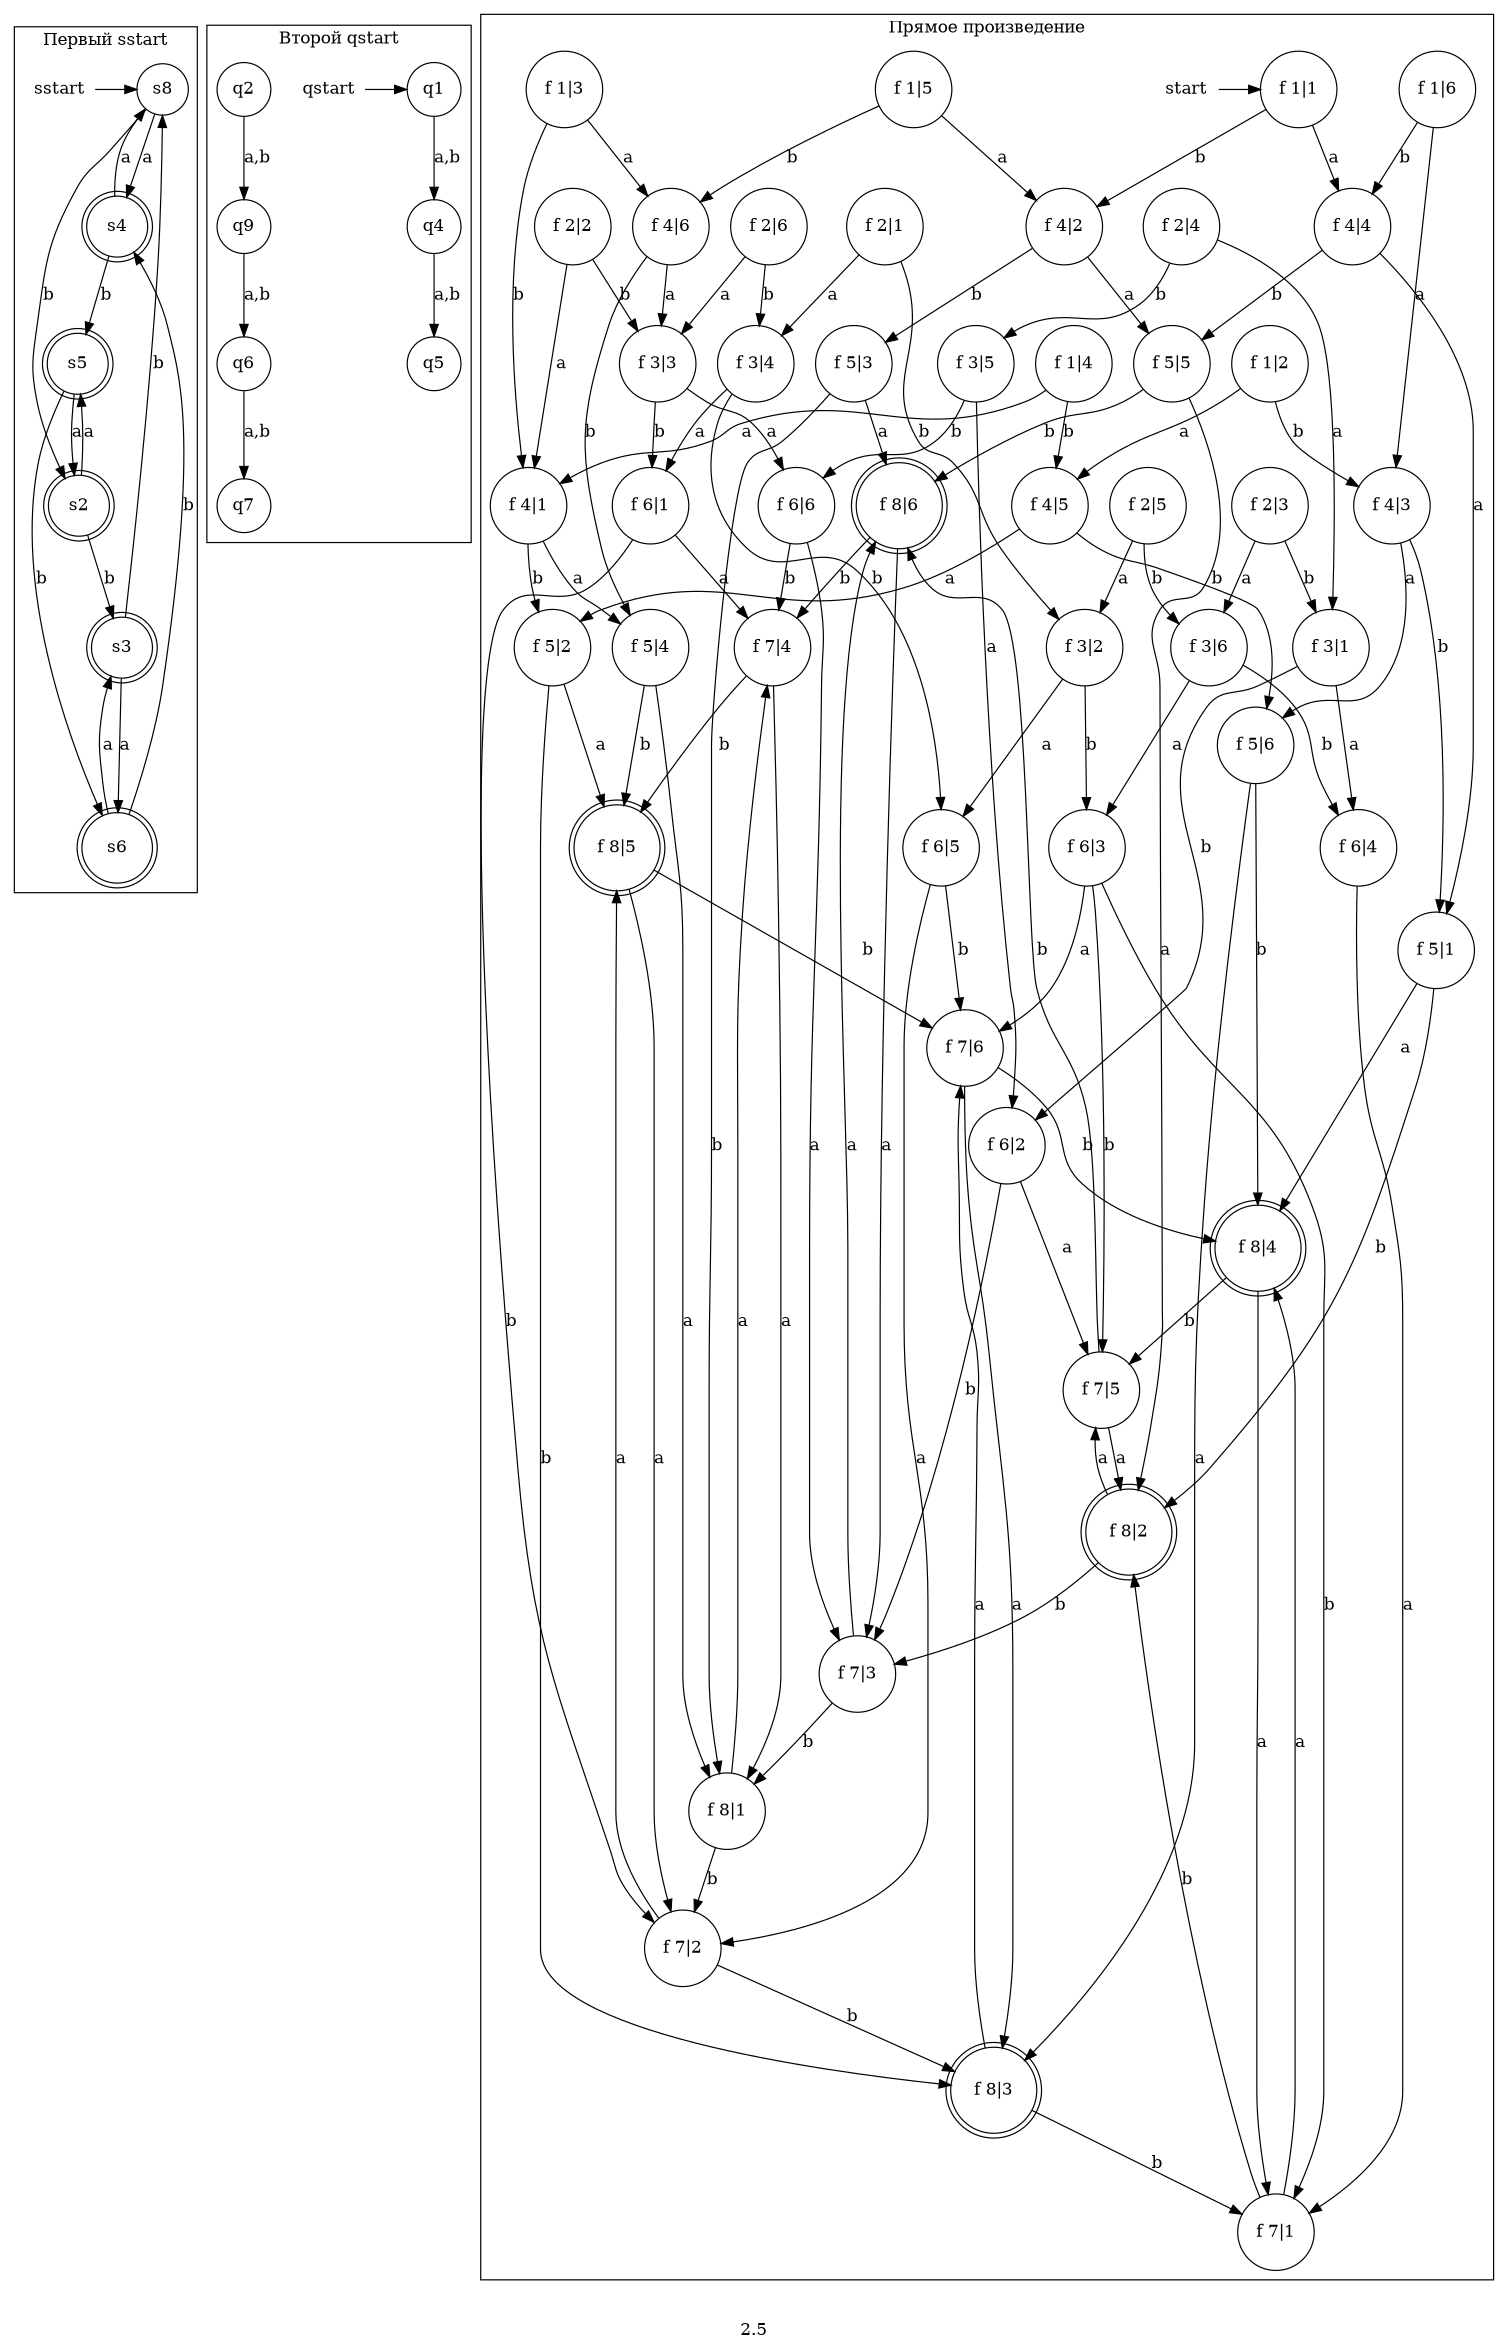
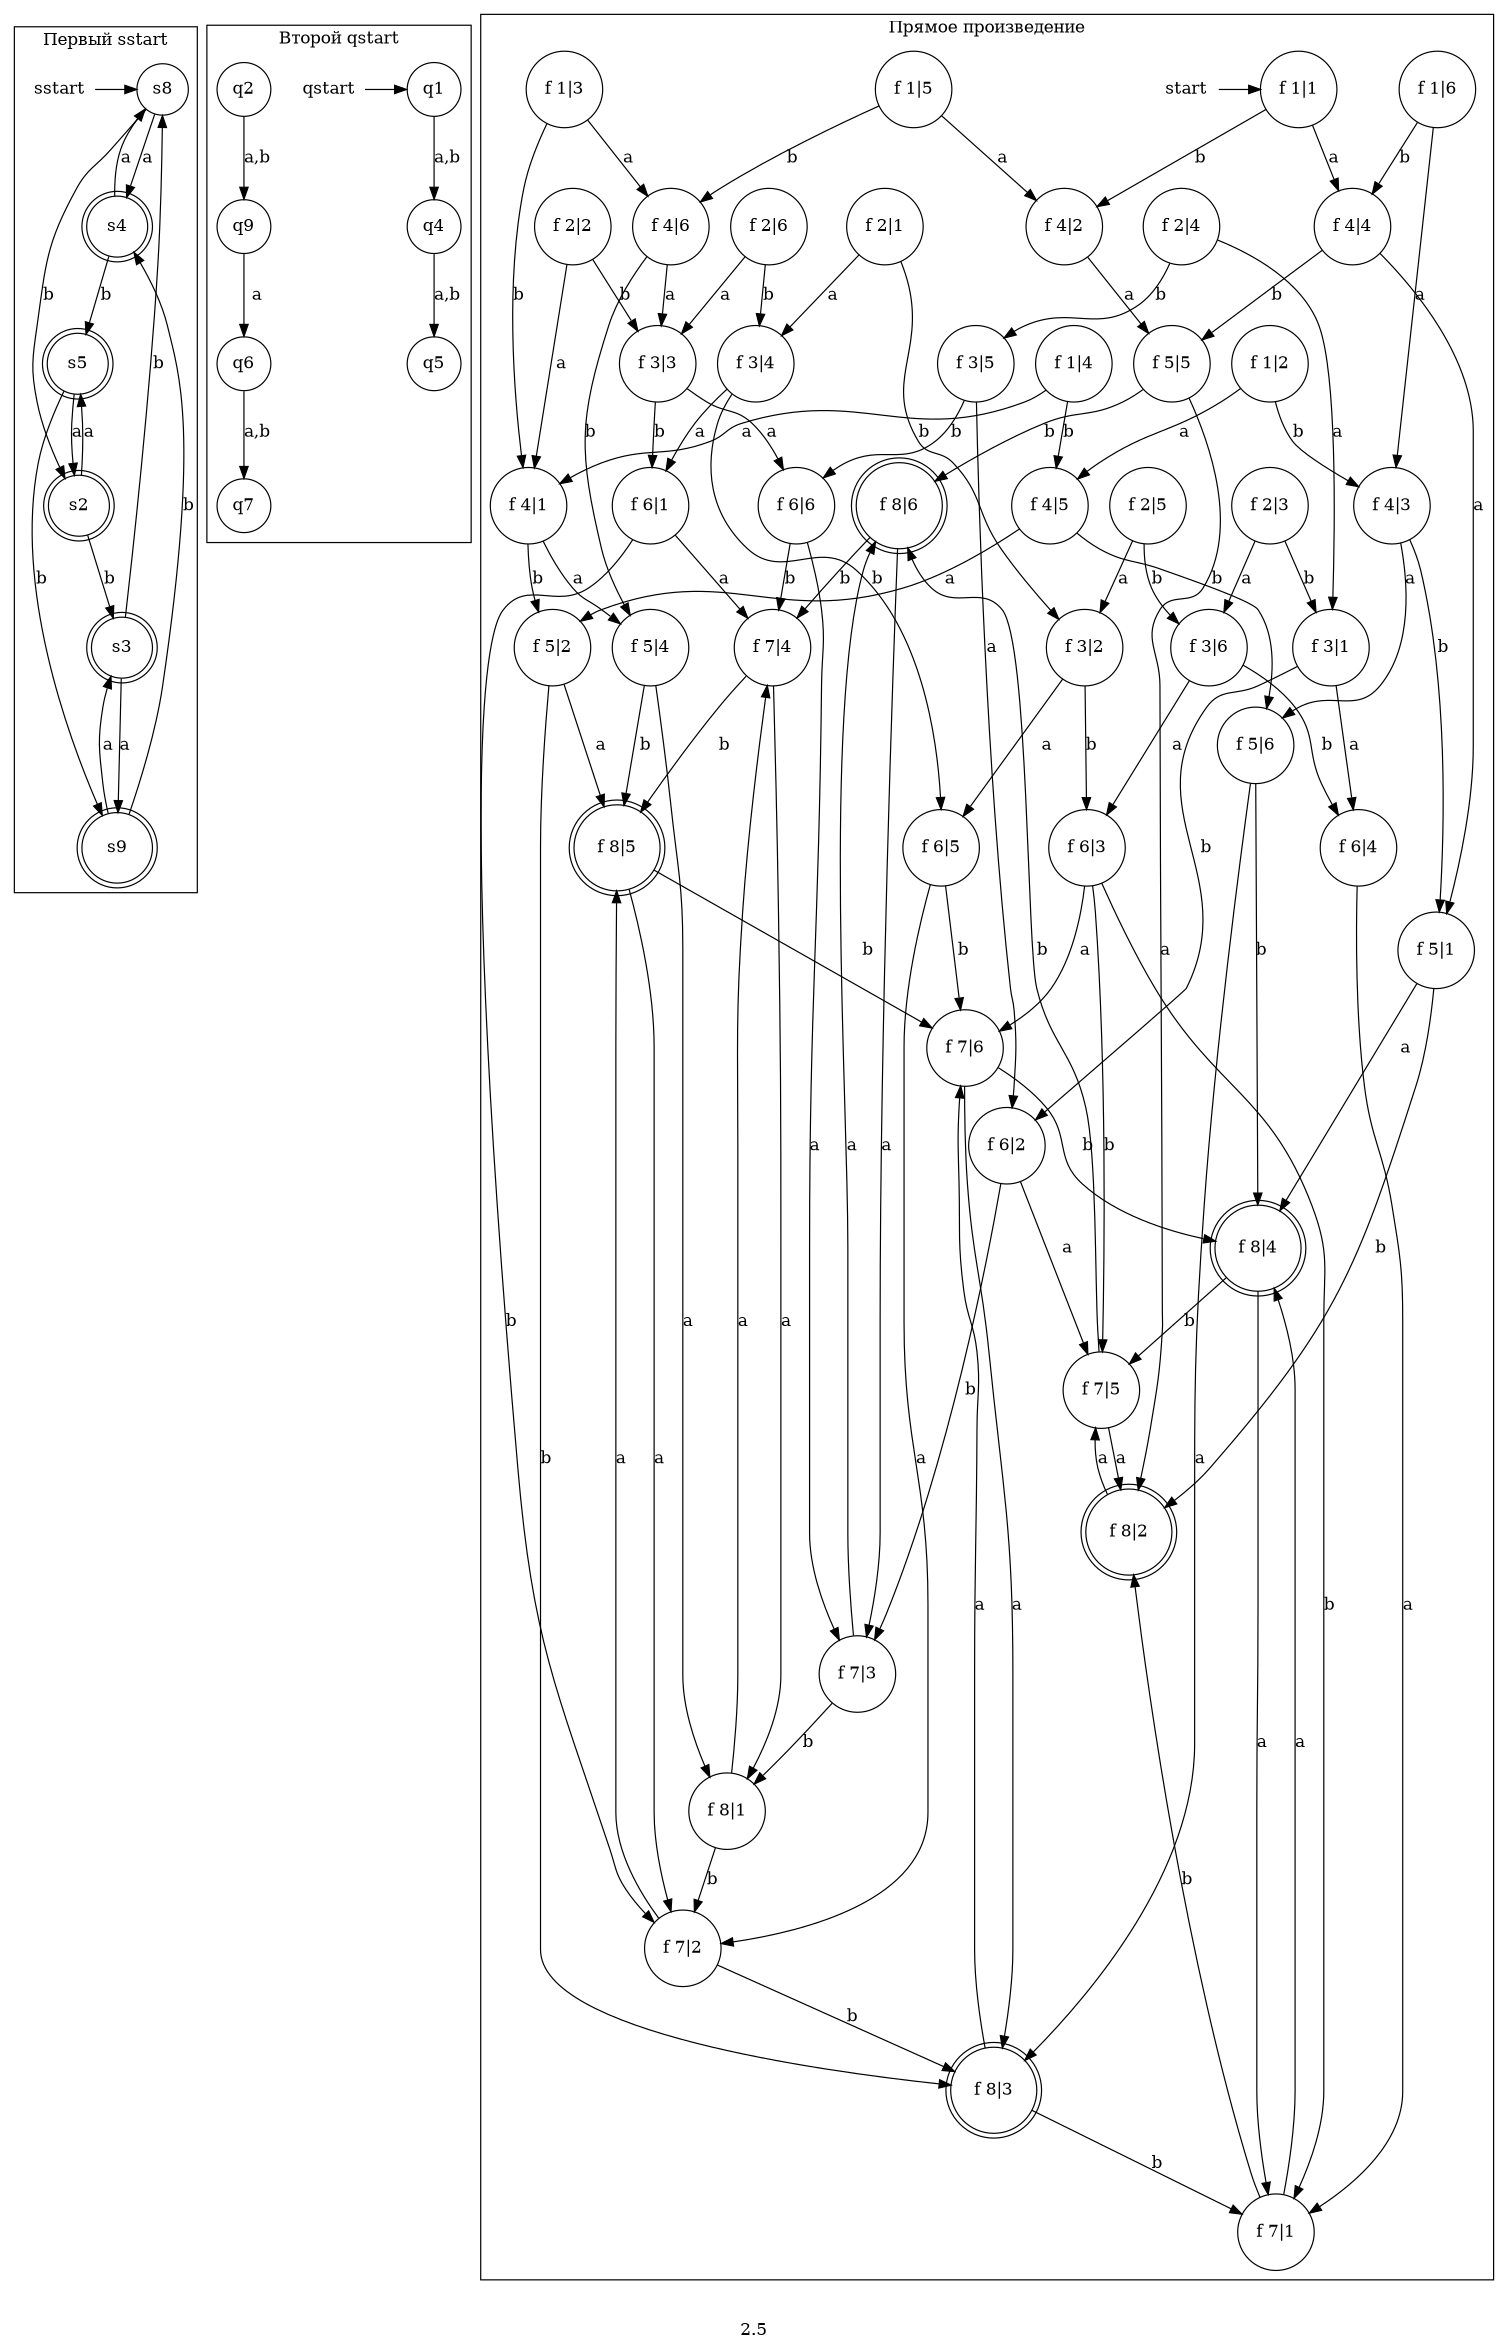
edge "q9" -> "q6": label "a,b" -> "a"
node "f 5|3": removed
node "s6": label "s6" -> "s9"
edge "f 8|2" -> "f 7|3": removed, label "b"
